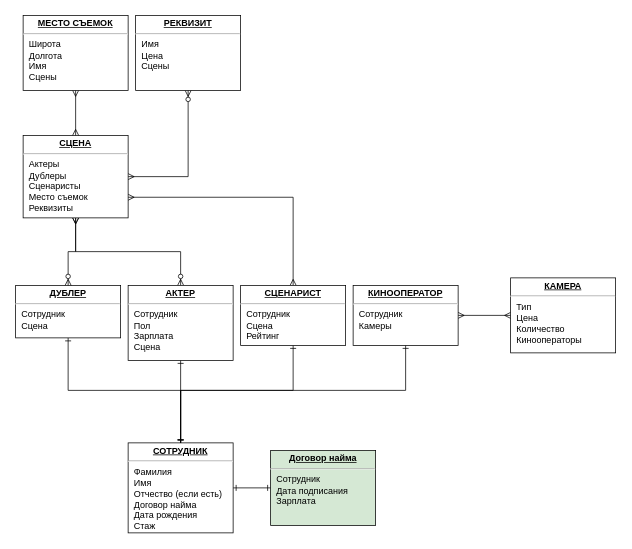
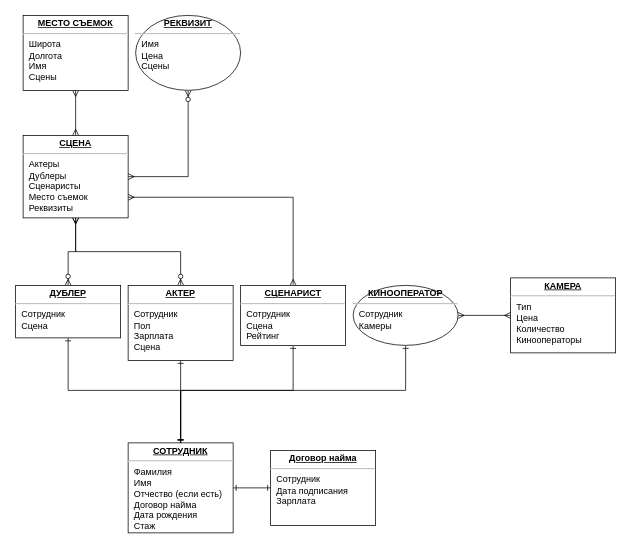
node "РЕКВИЗИТ Имя Цена Сцены": shape rectangle -> ellipse
node "КИНООПЕРАТОР Сотрудник Камеры": shape rectangle -> ellipse
node "Договор найма Сотрудник Дата подписания Зарплата": fillcolor #d5e8d4 -> #ffffff
